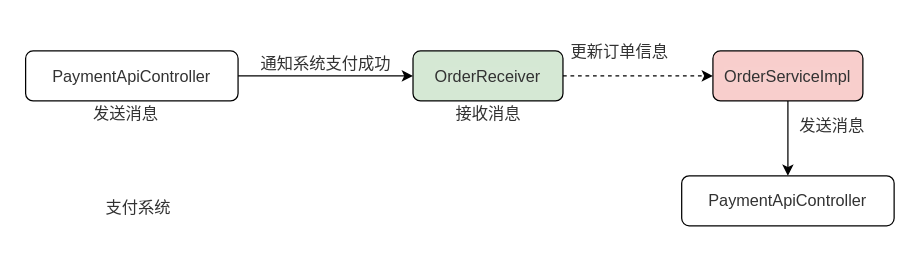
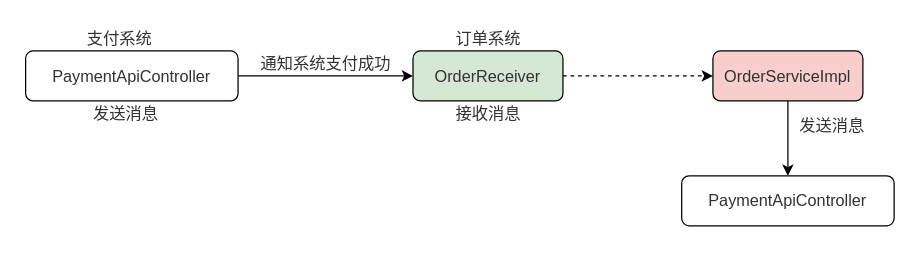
node "订单系统": added
node "更新订单信息": removed
node "支付系统": moved (138, 207) -> (119, 38)
